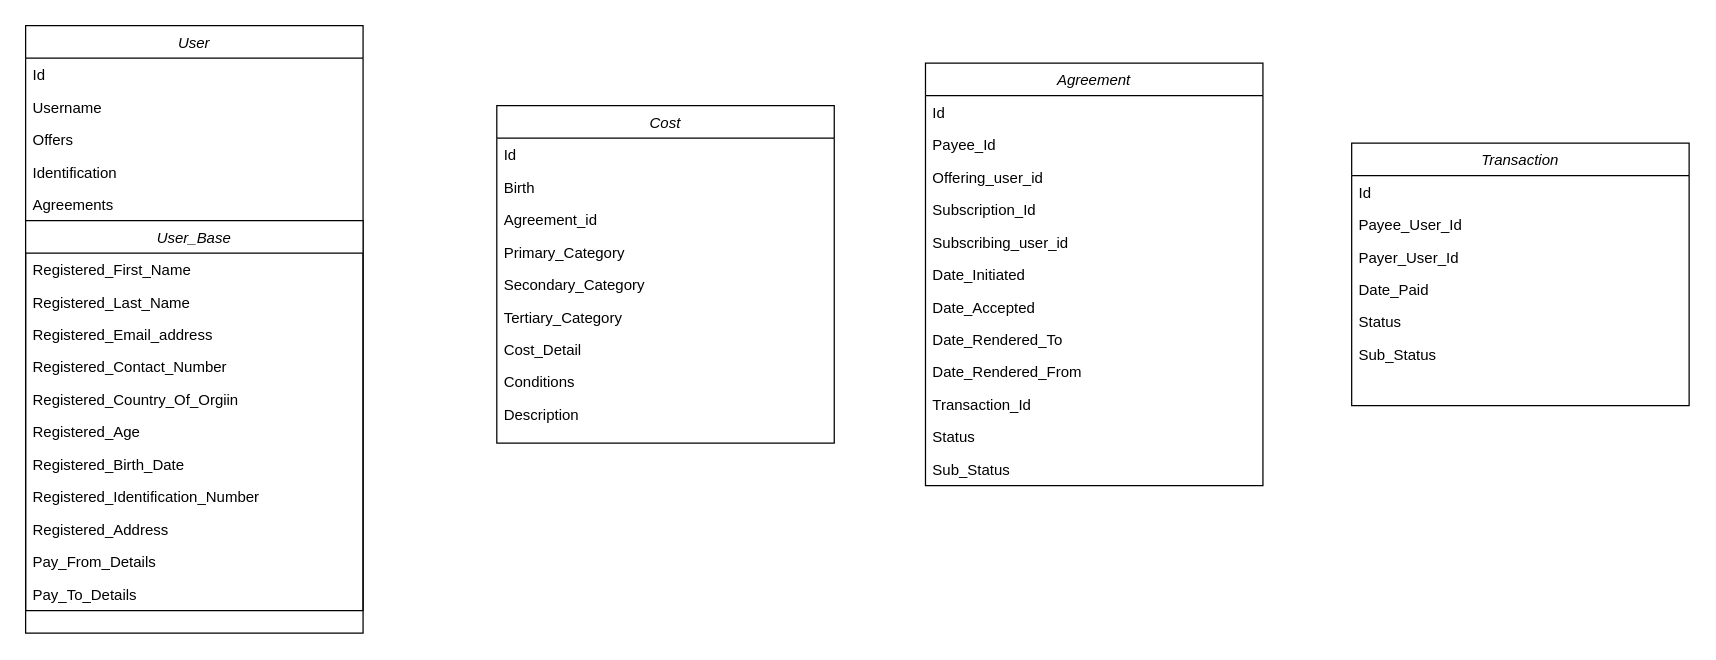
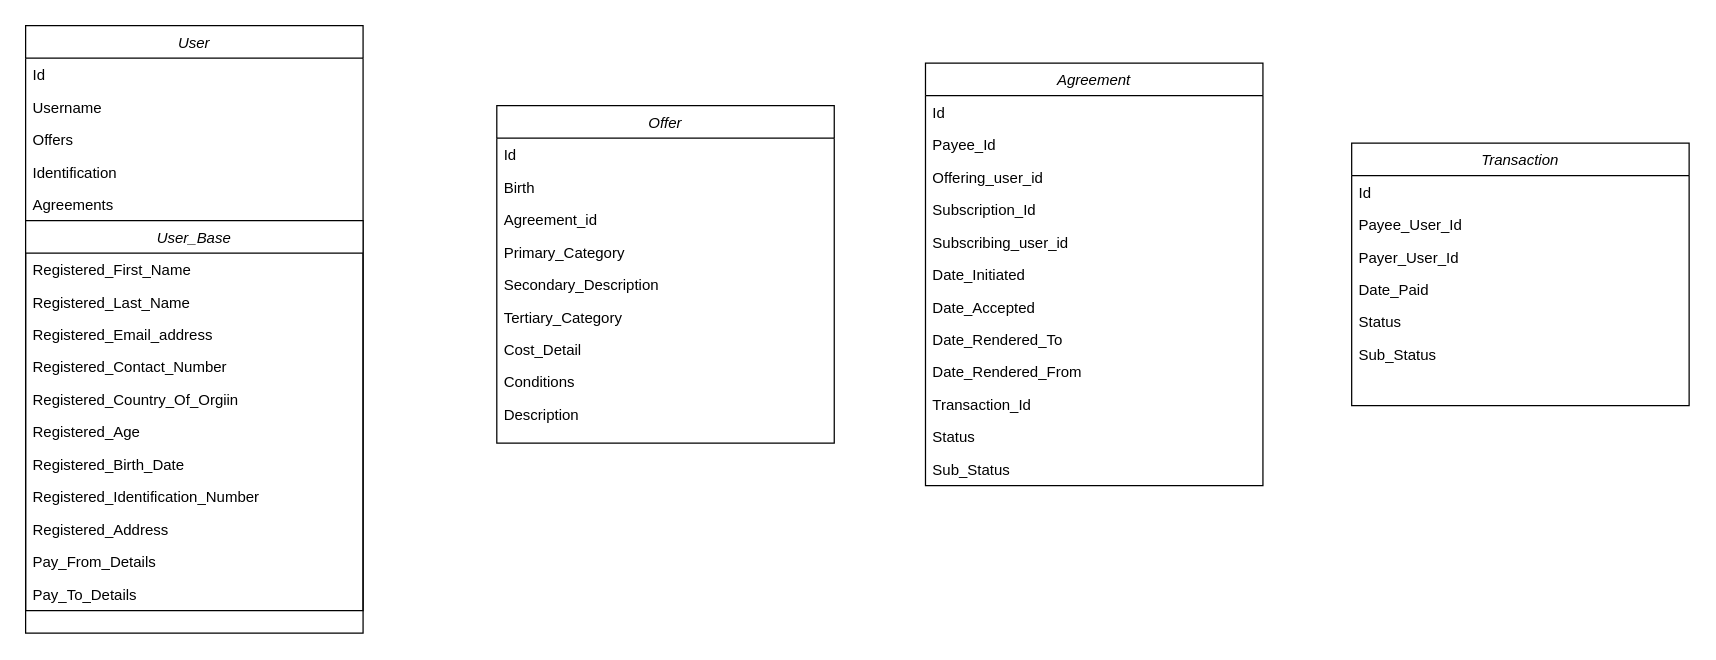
node "Cost": label "Cost" -> "Offer"
node "Secondary_Category": label "Secondary_Category" -> "Secondary_Description"
